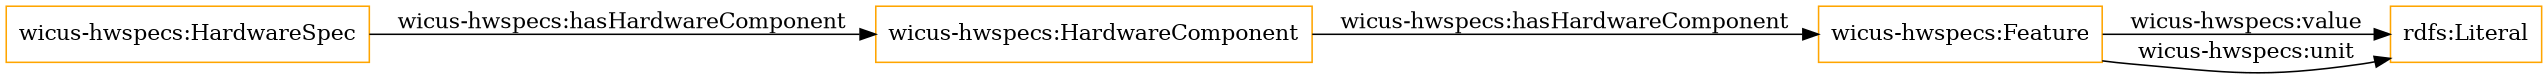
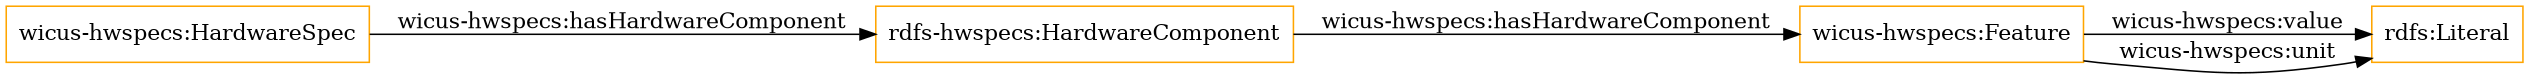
node "wicus-hwspecs:HardwareComponent": label "wicus-hwspecs:HardwareComponent" -> "rdfs-hwspecs:HardwareComponent"
